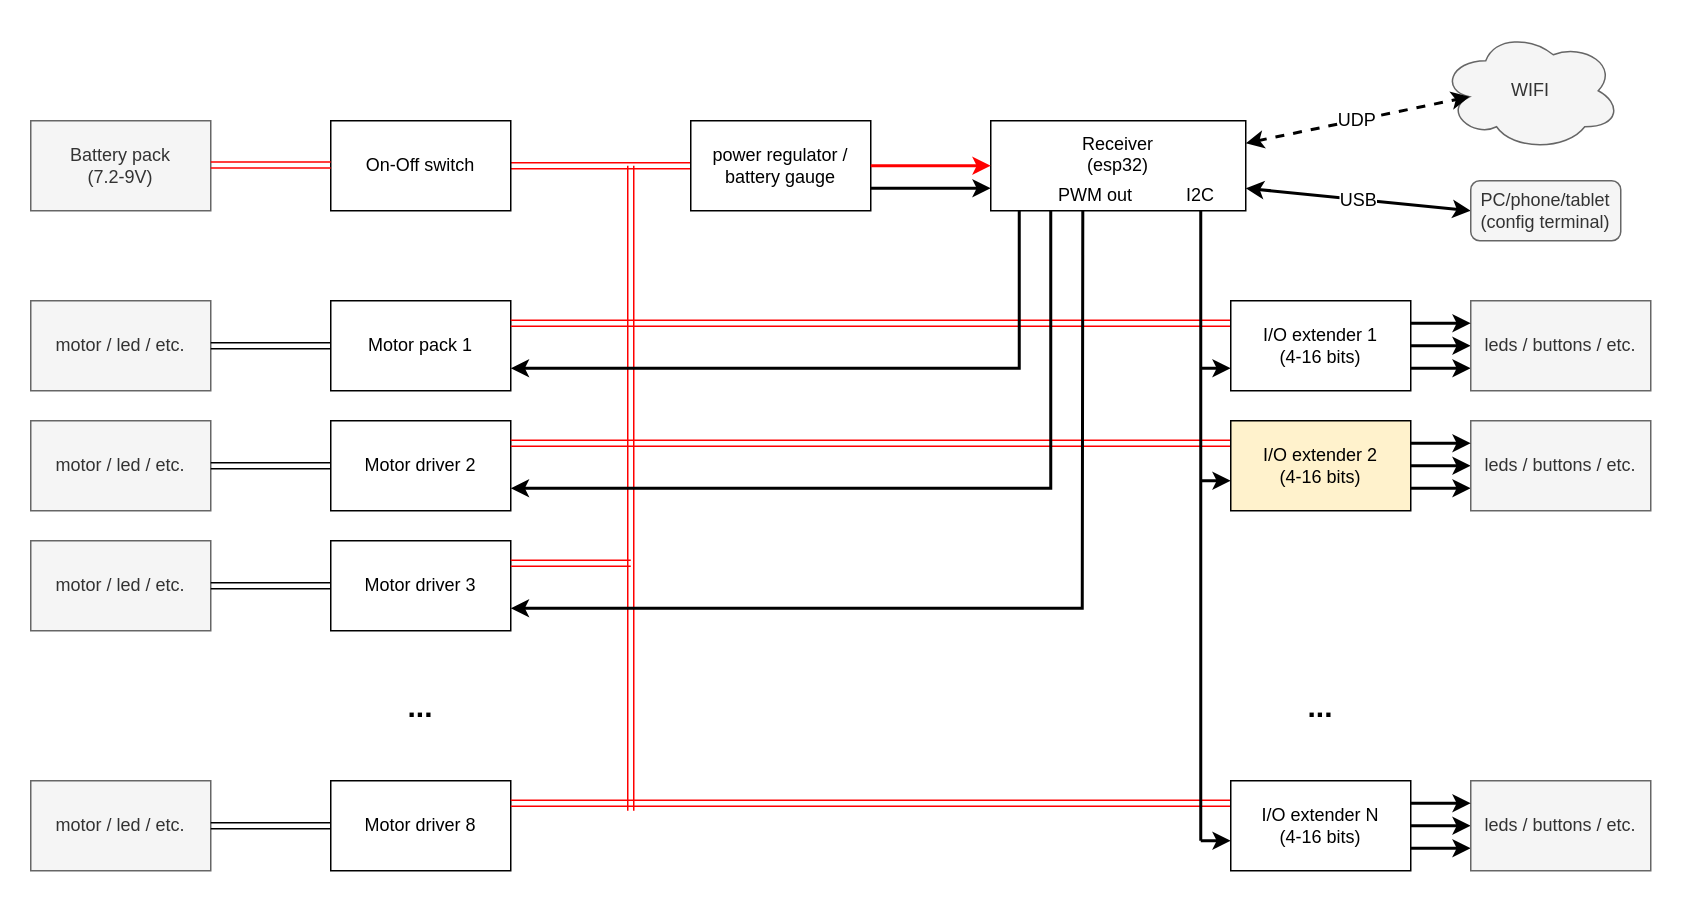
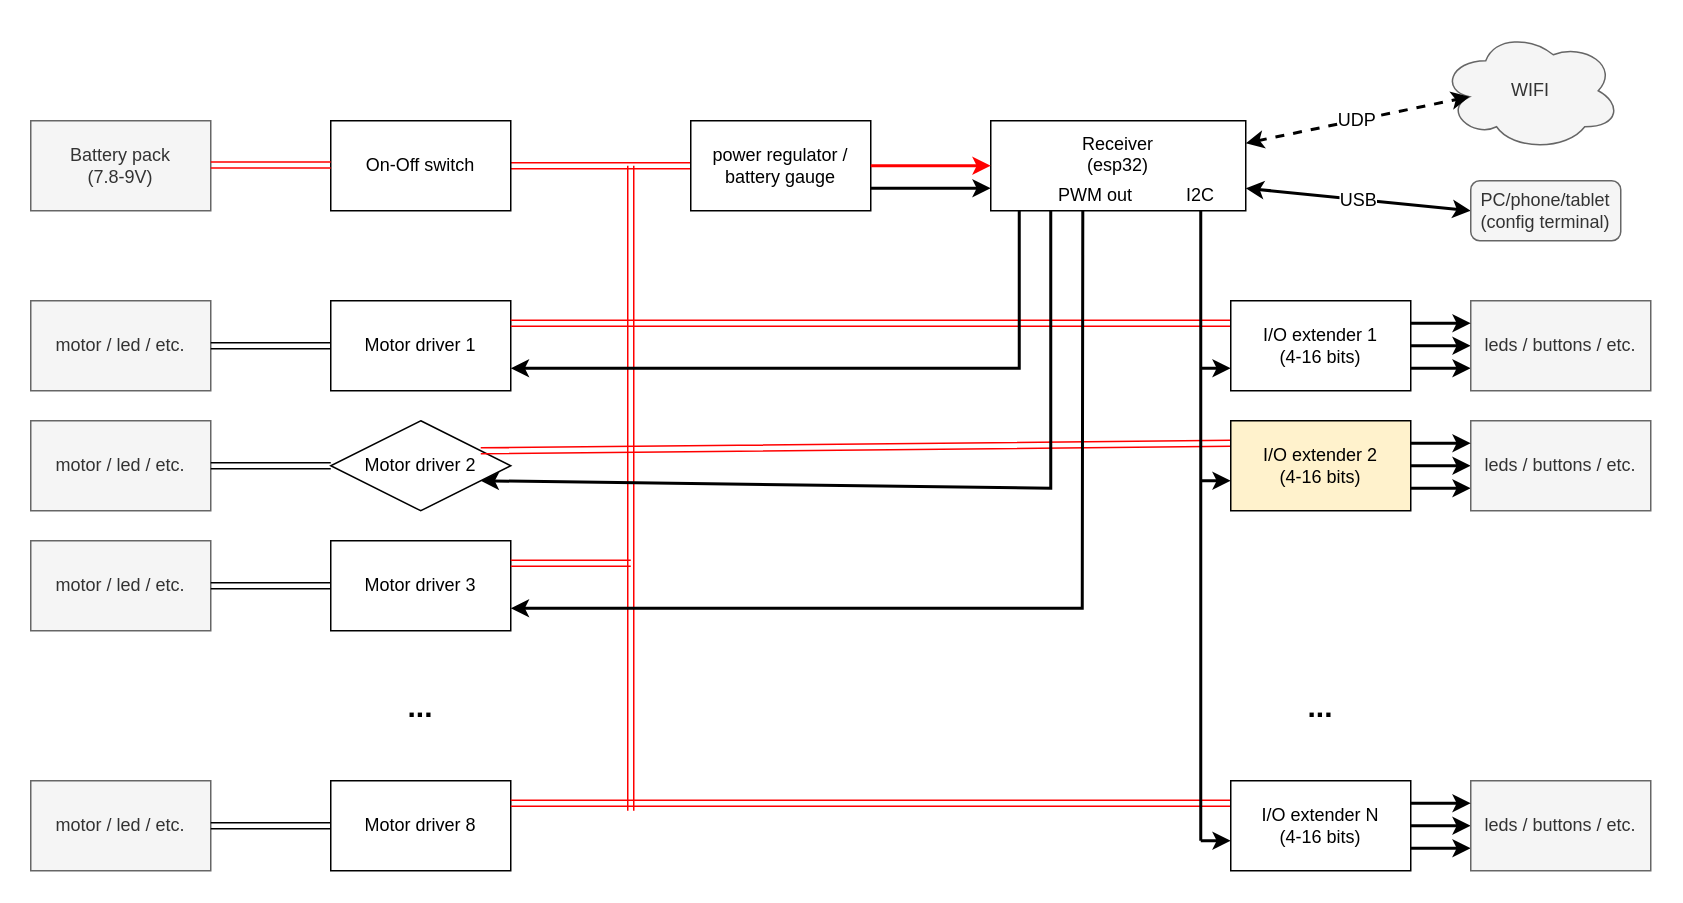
node "Battery pack (7.2-9V)": label "Battery pack (7.2-9V)" -> "Battery pack (7.8-9V)"
node "Motor pack 1": label "Motor pack 1" -> "Motor driver 1"
node "Motor driver 2": shape rectangle -> diamond
